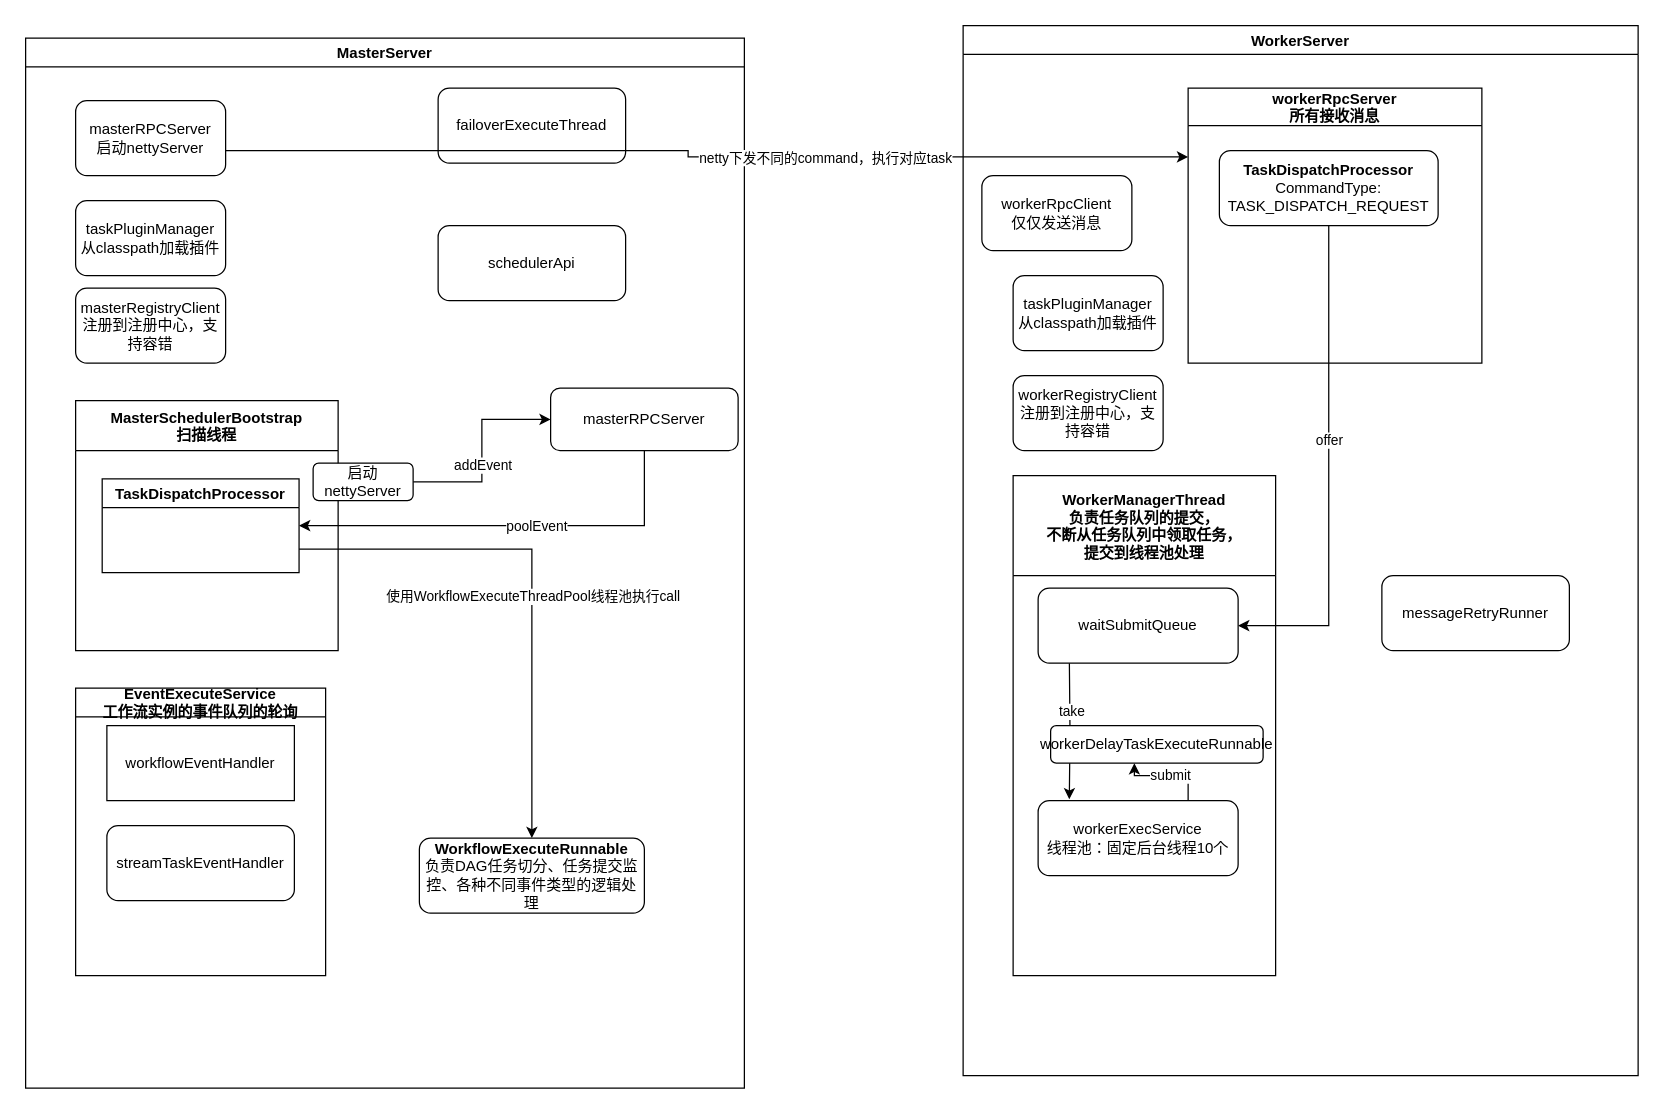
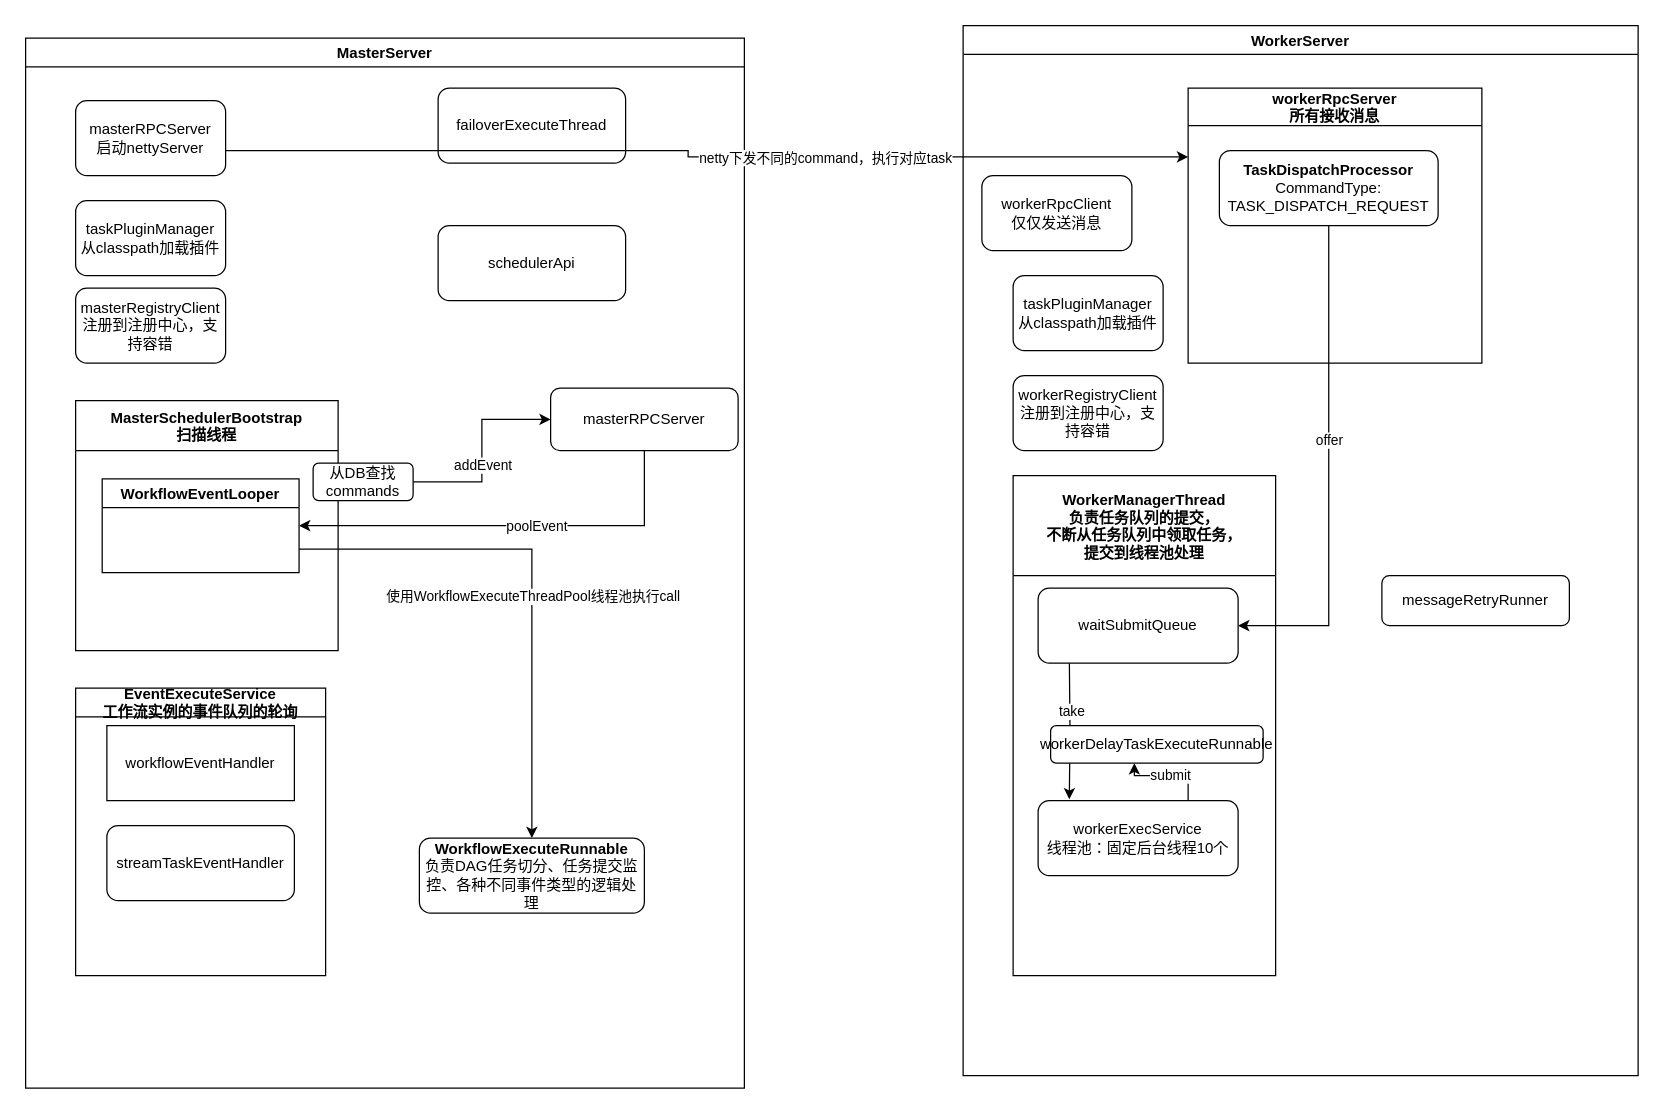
node "启动nettyServer": label "启动nettyServer" -> "从DB查找commands"
node "TaskDispatchProcessor": label "TaskDispatchProcessor" -> "WorkflowEventLooper"
node "messageRetryRunner": size 188x75 -> 188x50
